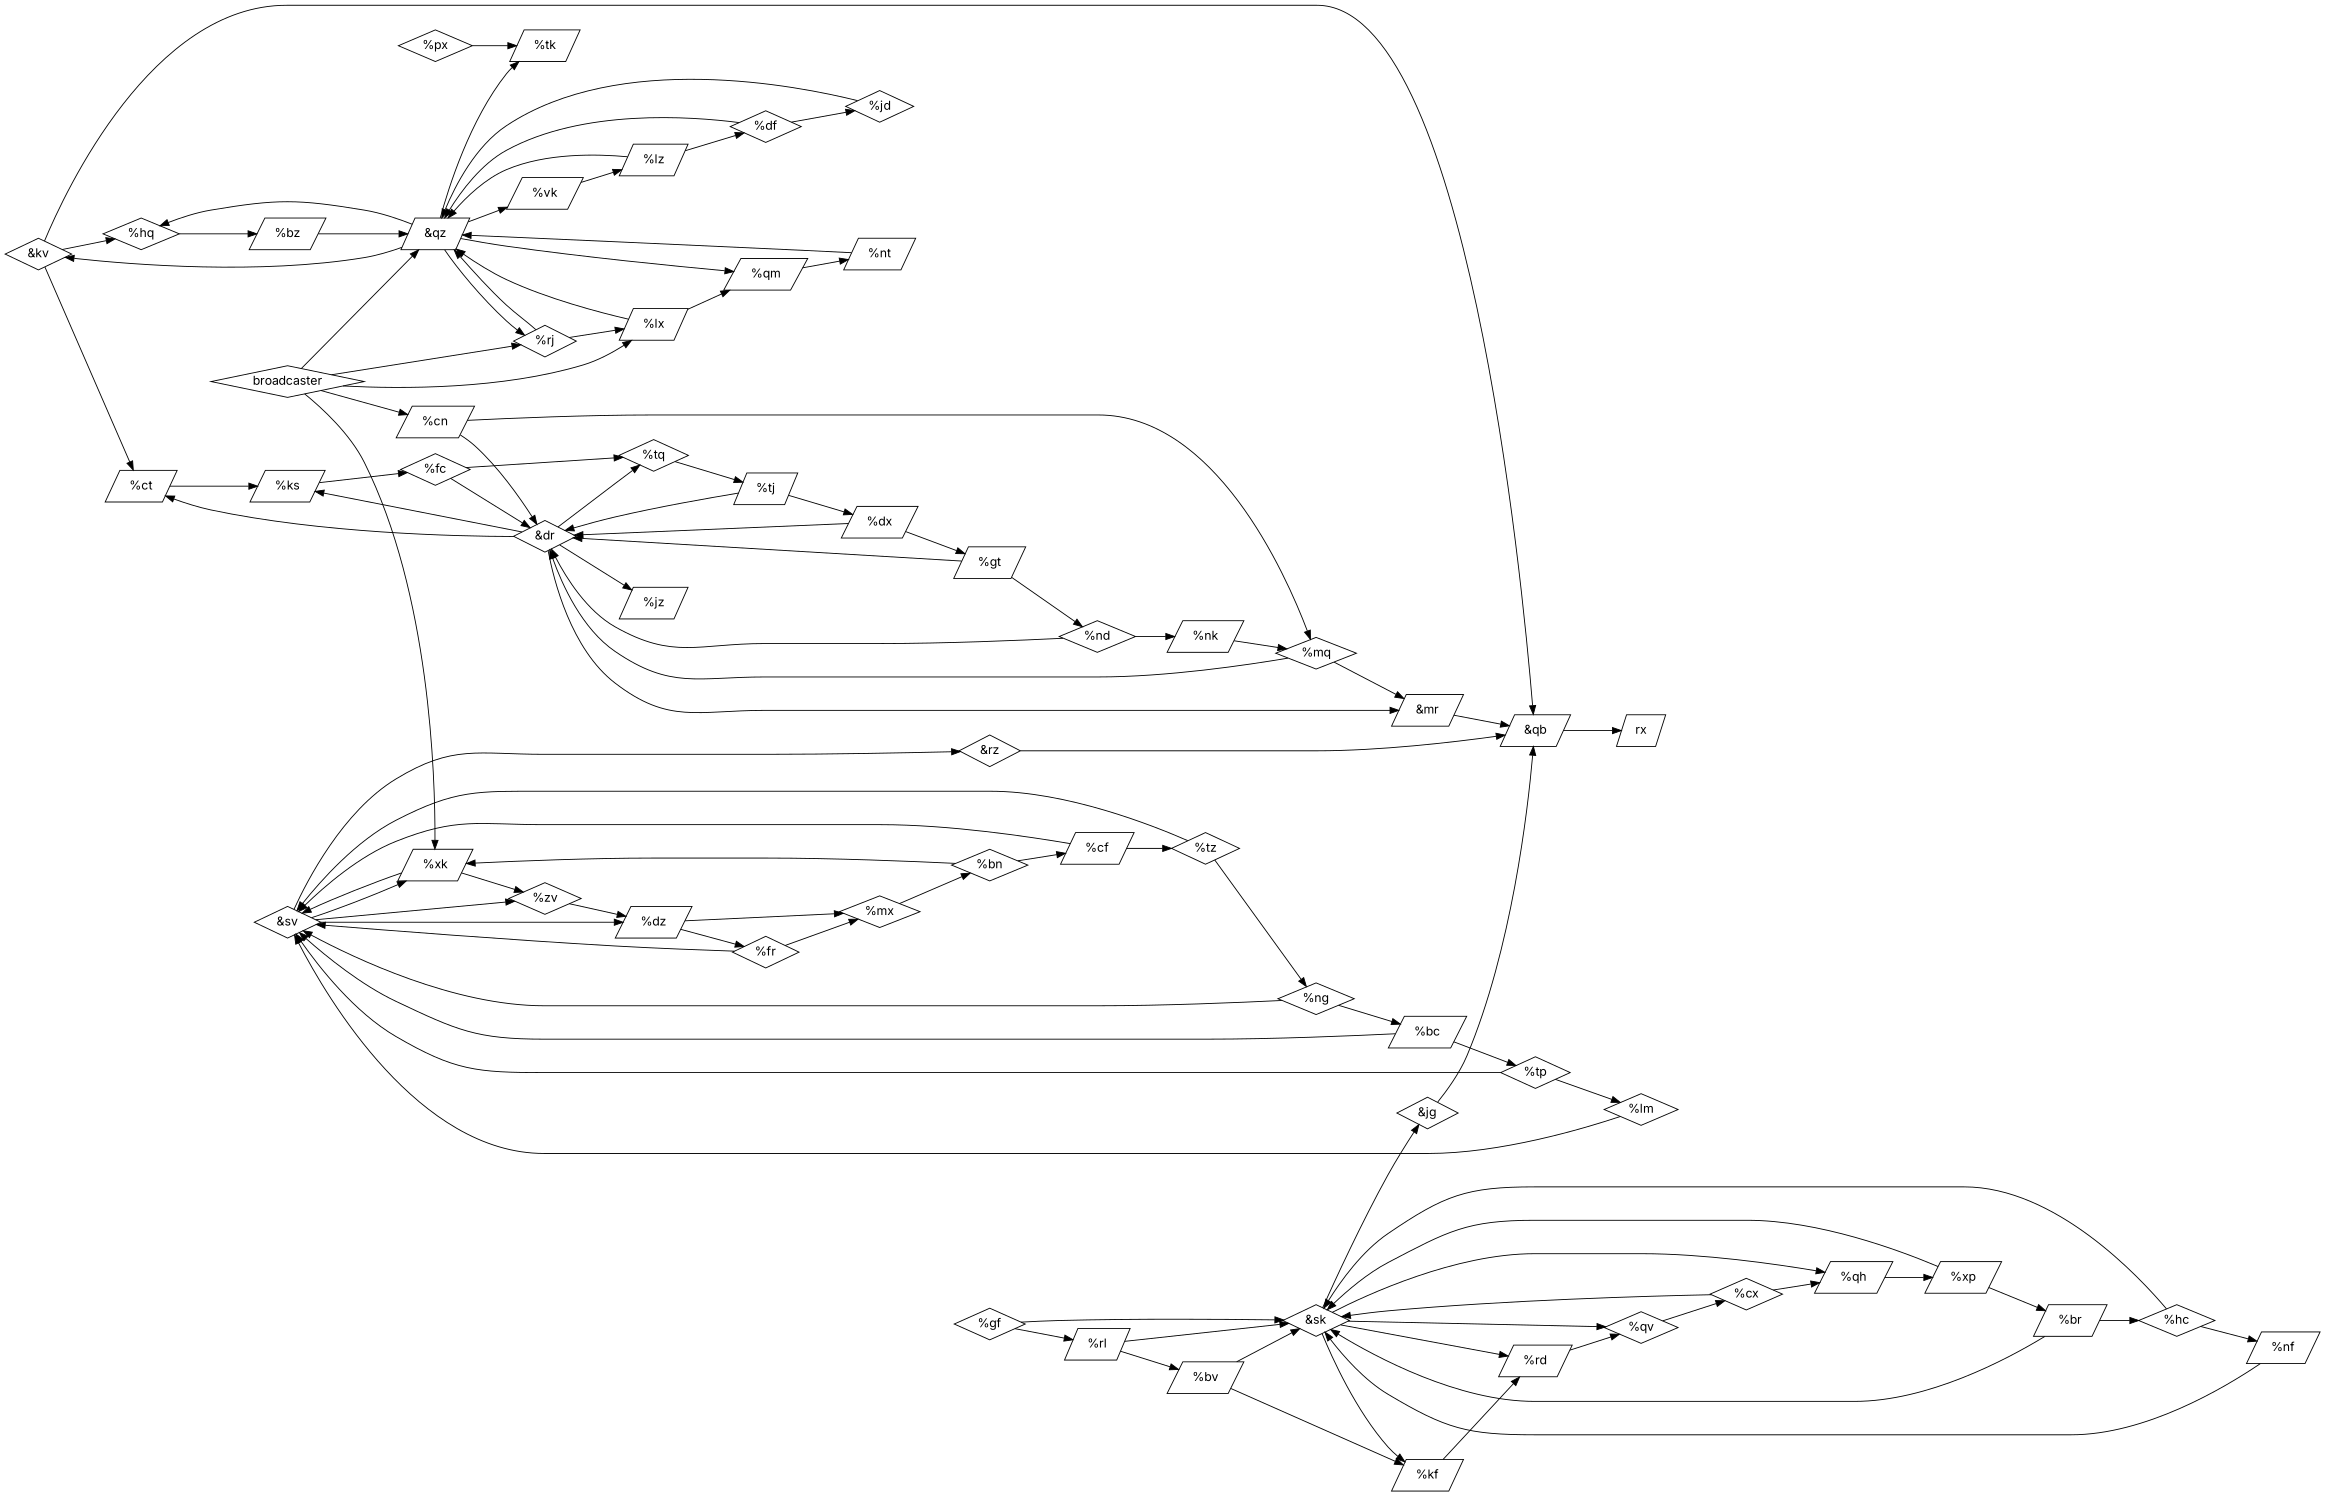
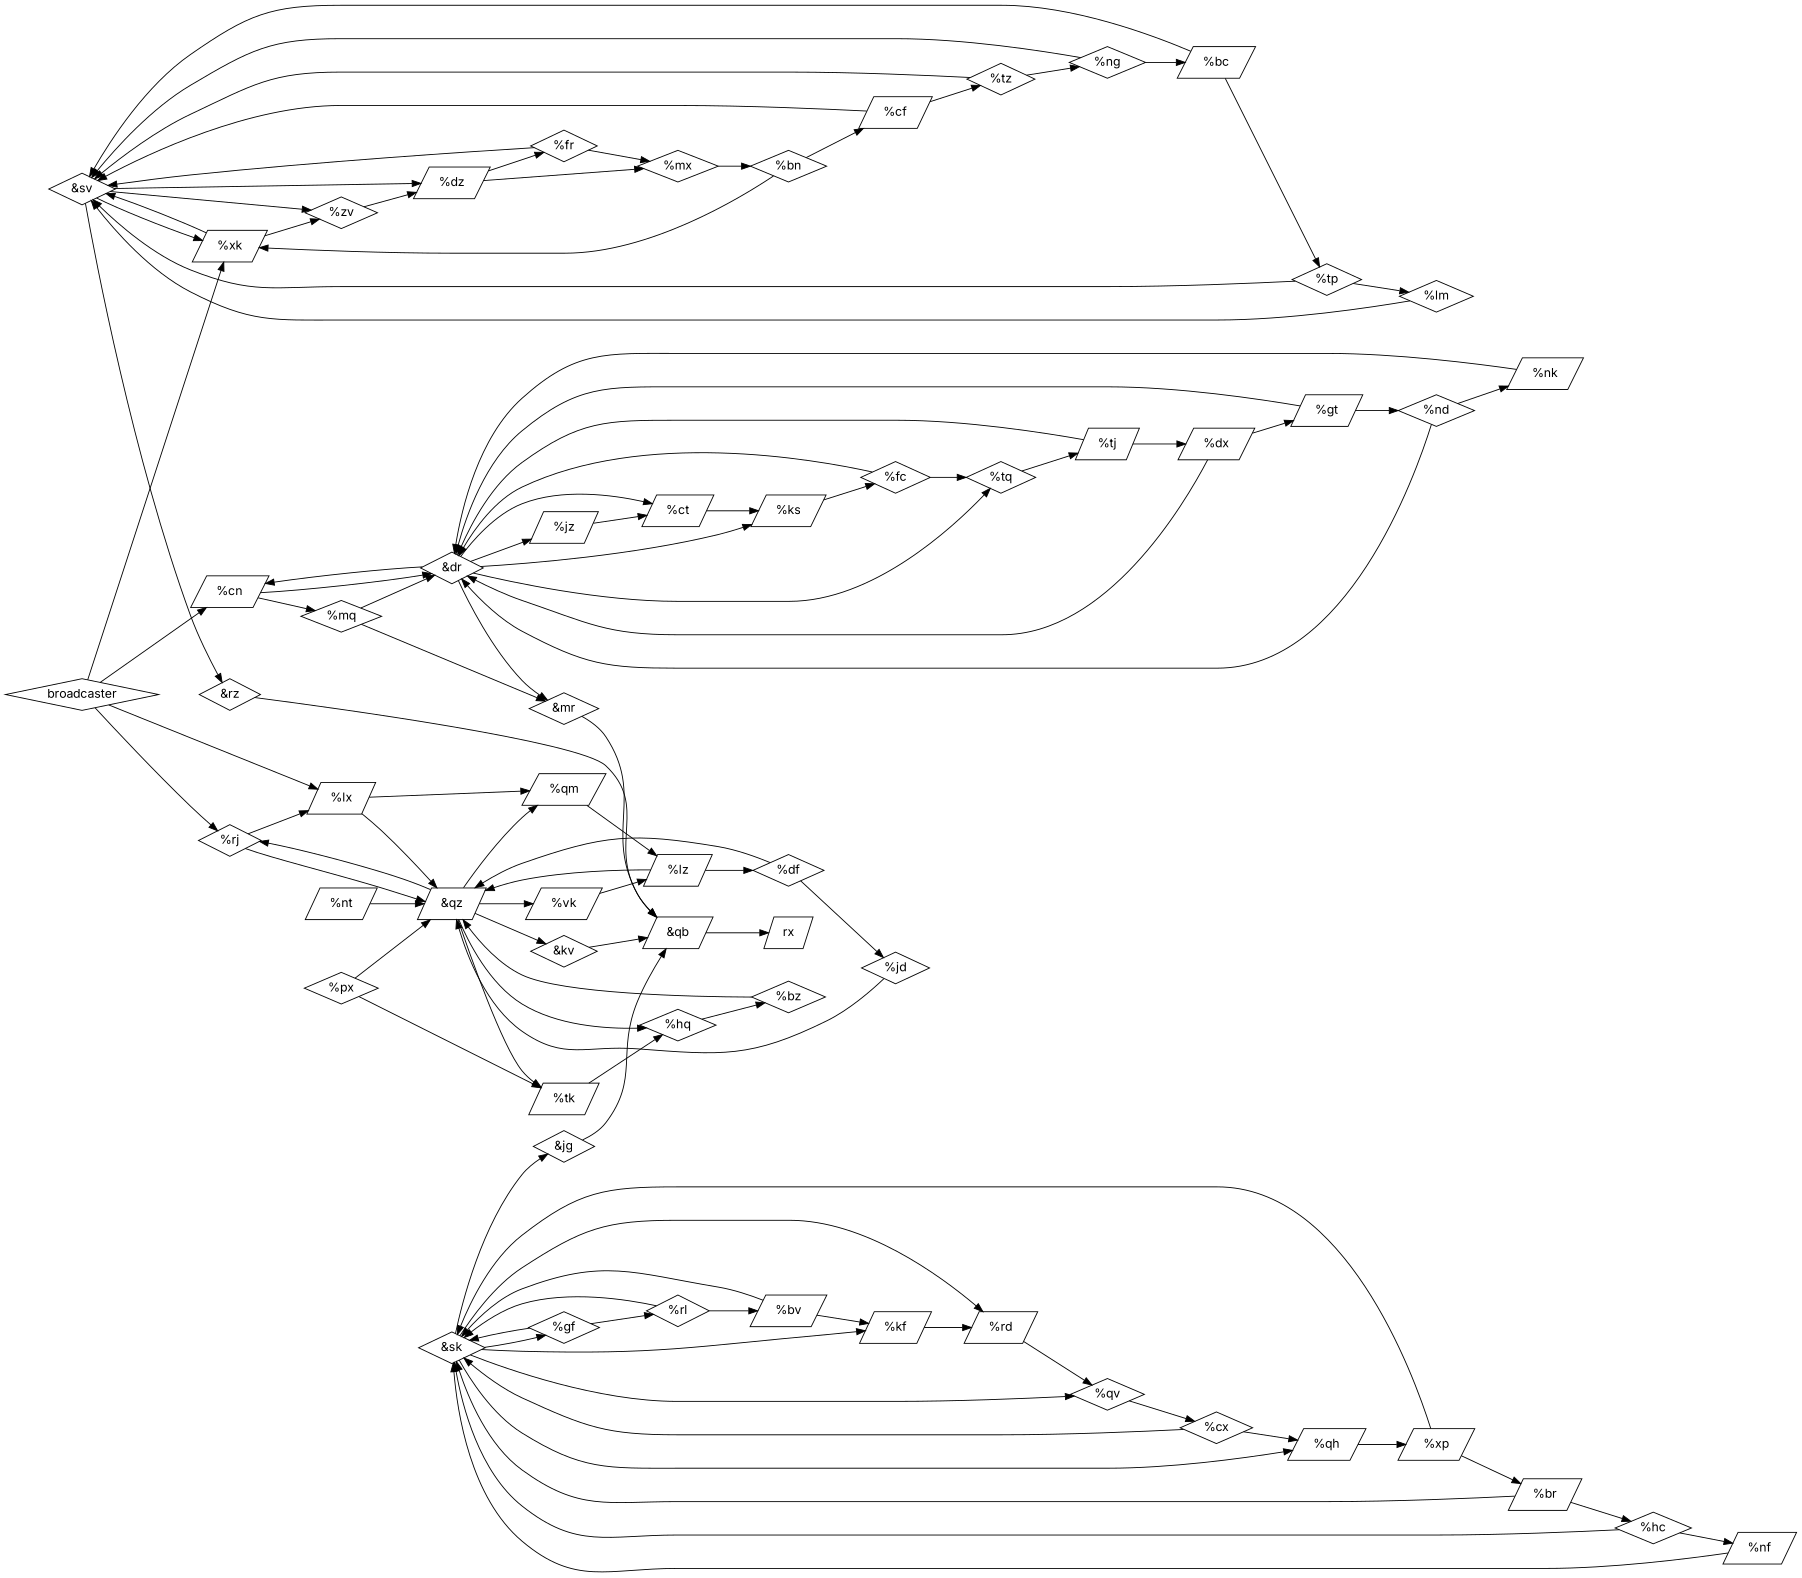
node "%bz": shape parallelogram -> diamond
edge "&kv" -> "%hq": now "%tk" -> "%hq"
edge "%qm" -> "%nt": now "%qm" -> "%lz"
edge "broadcaster" -> "&qz": now "%px" -> "&qz"
edge "&kv" -> "%ct": now "%jz" -> "%ct"
edge "&dr" -> "%cn": added
edge "%nk" -> "%mq": now "%nk" -> "&dr"
node "&mr": shape parallelogram -> diamond
edge "&sk" -> "%gf": added
node "%rl": shape parallelogram -> diamond
